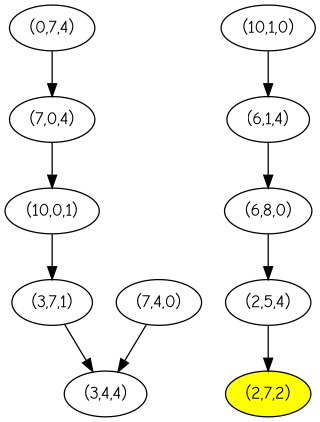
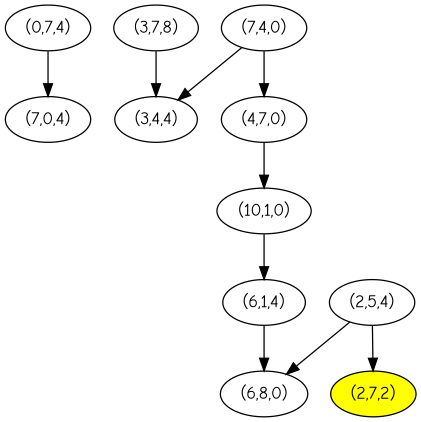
node "(4,7,0)": added
node "(10,0,1)": removed
edge "(6,8,0)" -> "(2,5,4)": reversed
node "(3,7,1)": label "(3,7,1)" -> "(3,7,8)"
